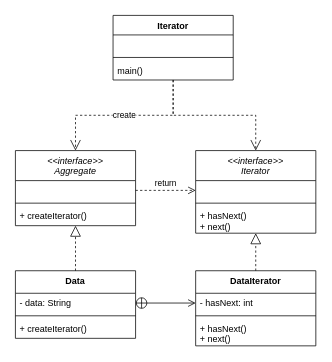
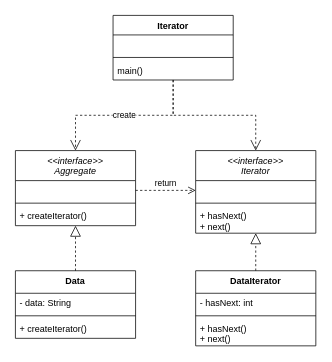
edge "- data: String" -- "- hasNext: int": removed
